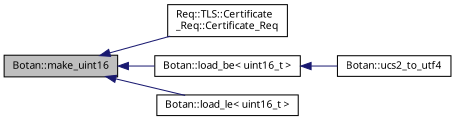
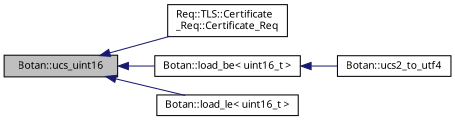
node "Botan::make_uint16": label "Botan::make_uint16" -> "Botan::ucs_uint16"
